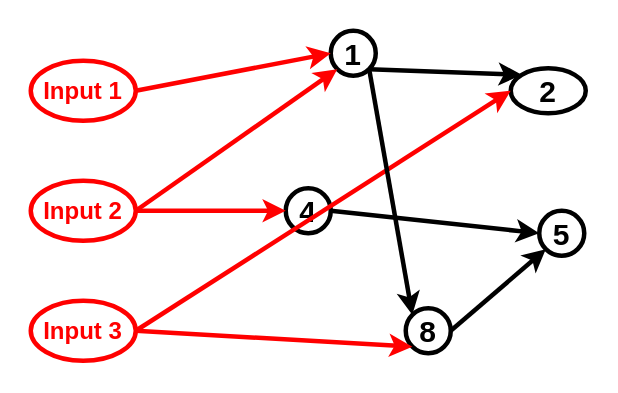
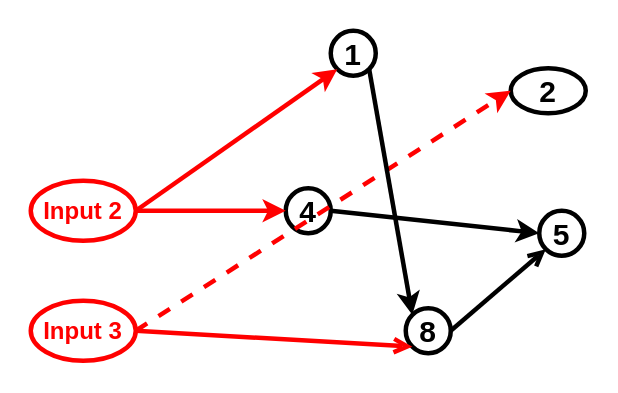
edge "1" -> "2": removed
edge "Input 1" -> "1": removed
node "Input 1": removed
edge "Input 3" -> "2": style solid -> dashed
edge "8" -> "5": arrowhead classic -> open
edge "Input 3" -> "8": arrowhead classic -> open
